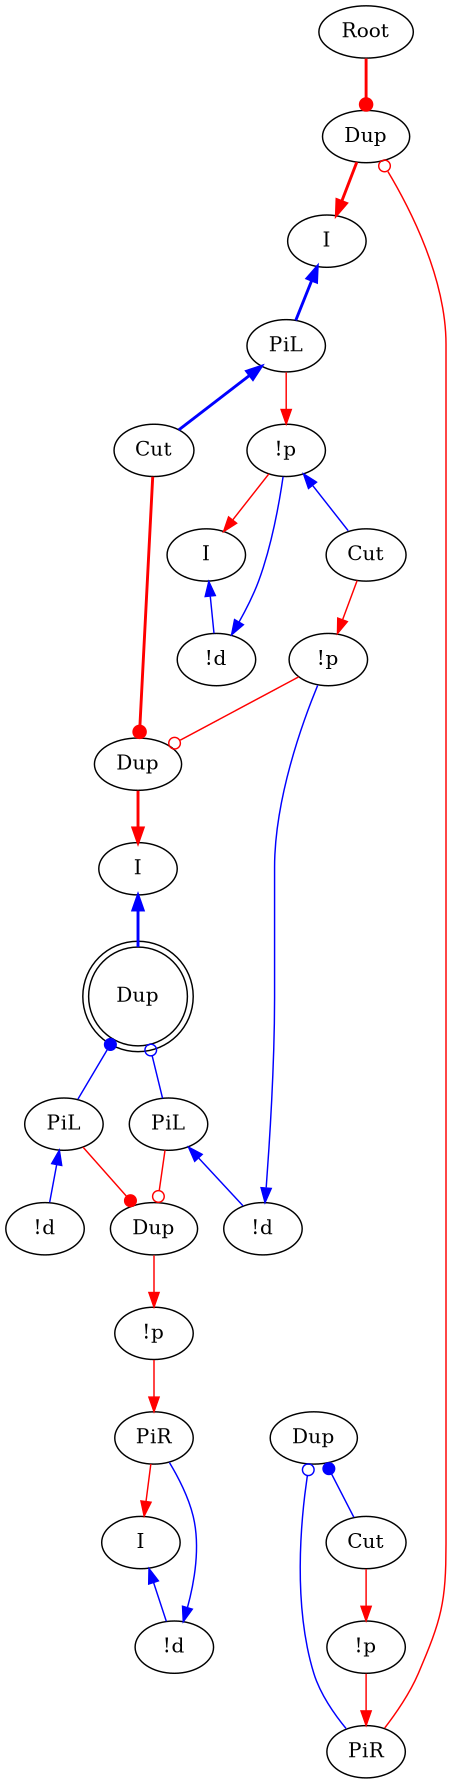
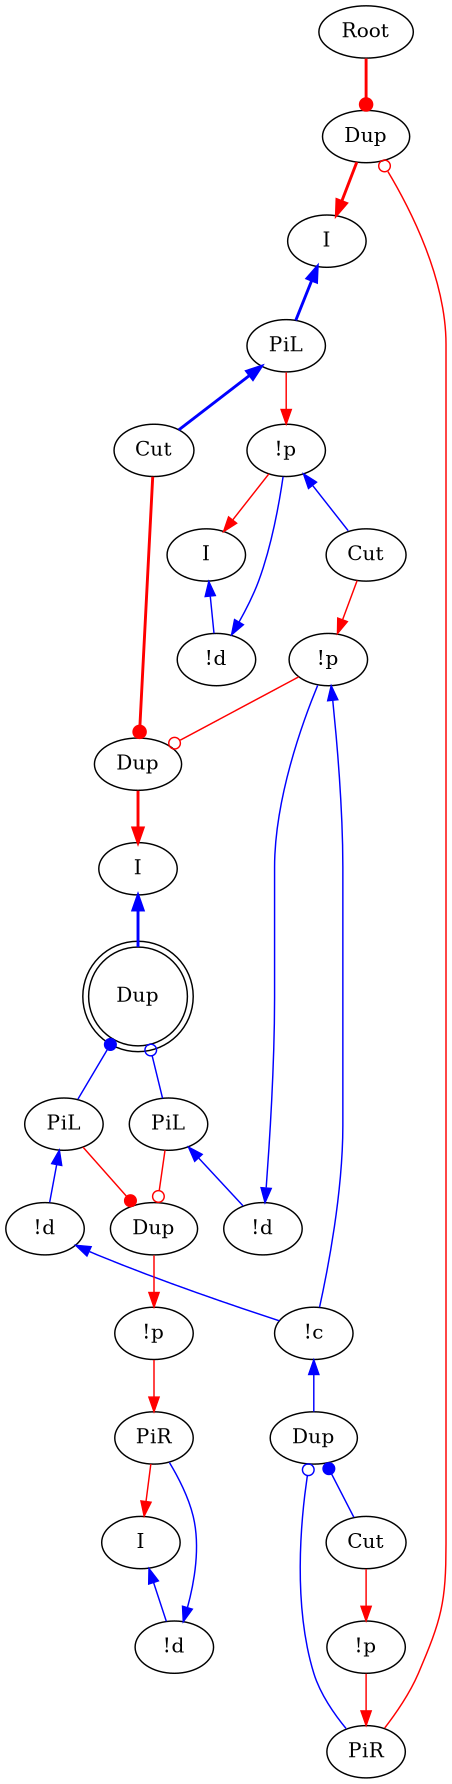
node "!c": added
